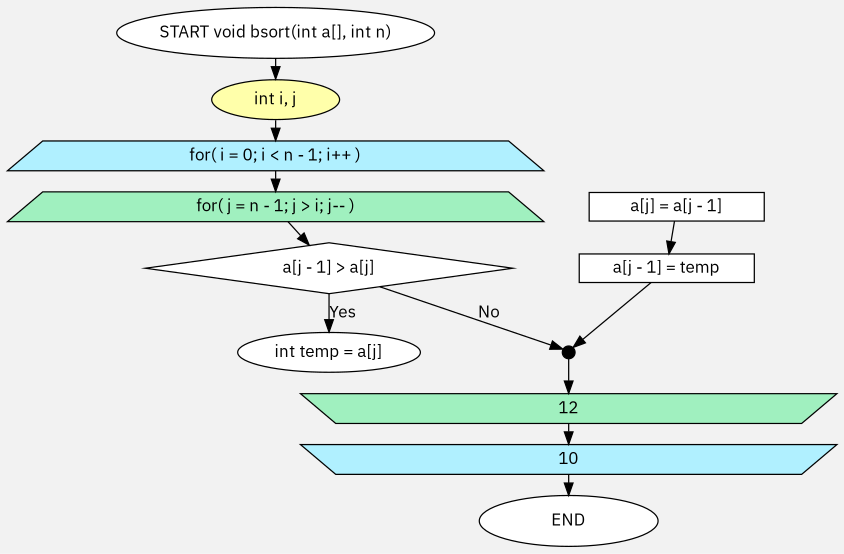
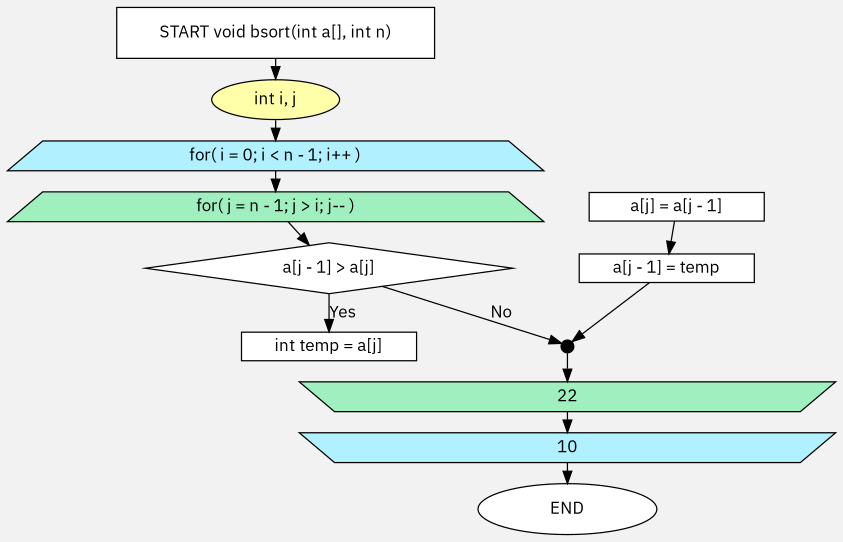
node "START void bsort(int a[], int n)": shape ellipse -> box
node "int temp = a[j]": shape ellipse -> box
node "12": label "12" -> "22"
